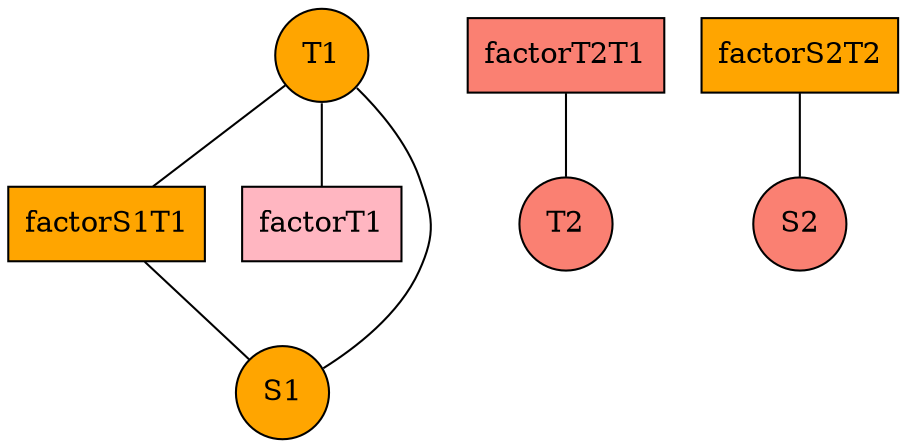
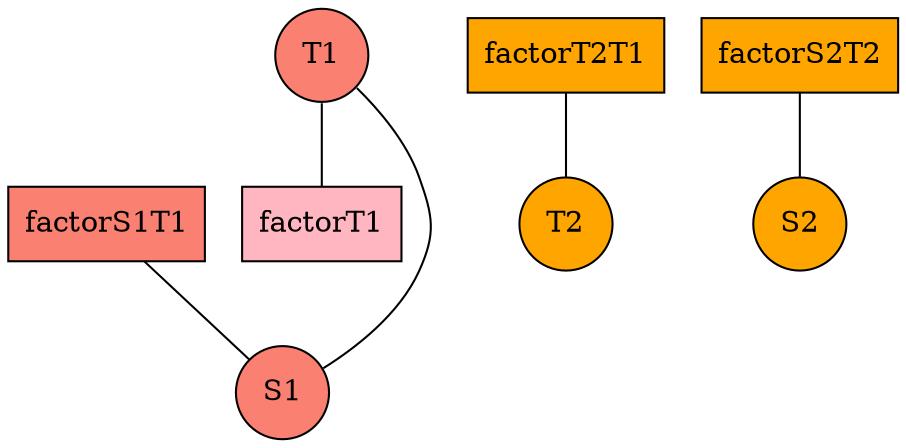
node "T1": fillcolor orange -> salmon
node "factorT2T1": fillcolor salmon -> orange
edge "T1" -- "factorS1T1": removed
node "factorS1T1": fillcolor orange -> salmon
node "T2": fillcolor salmon -> orange
node "S2": fillcolor salmon -> orange
node "S1": fillcolor orange -> salmon
